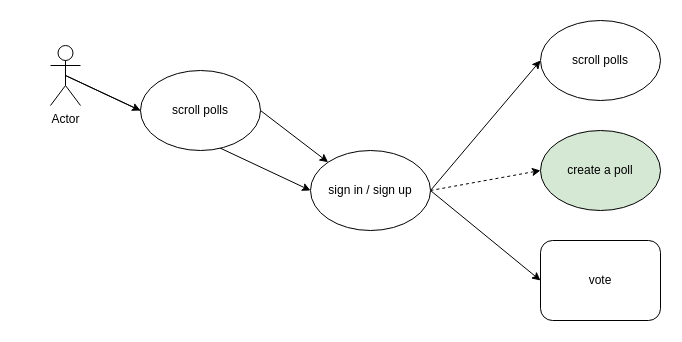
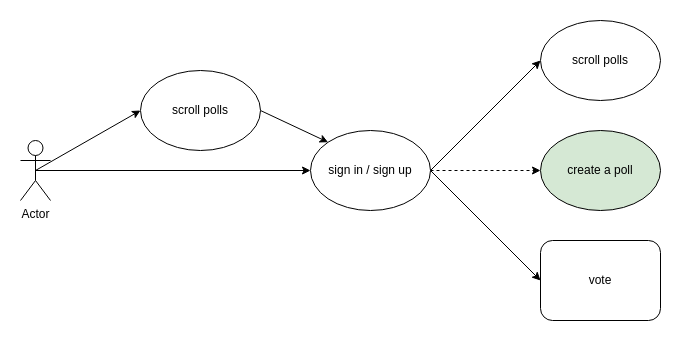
node "Actor": moved (66, 76) -> (36, 171)
node "sign in / sign up": moved (371, 191) -> (371, 171)
